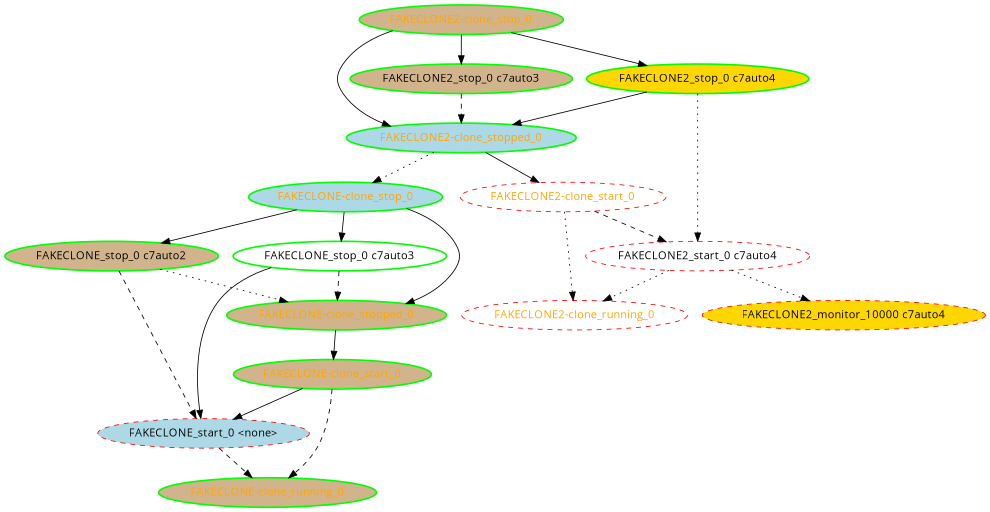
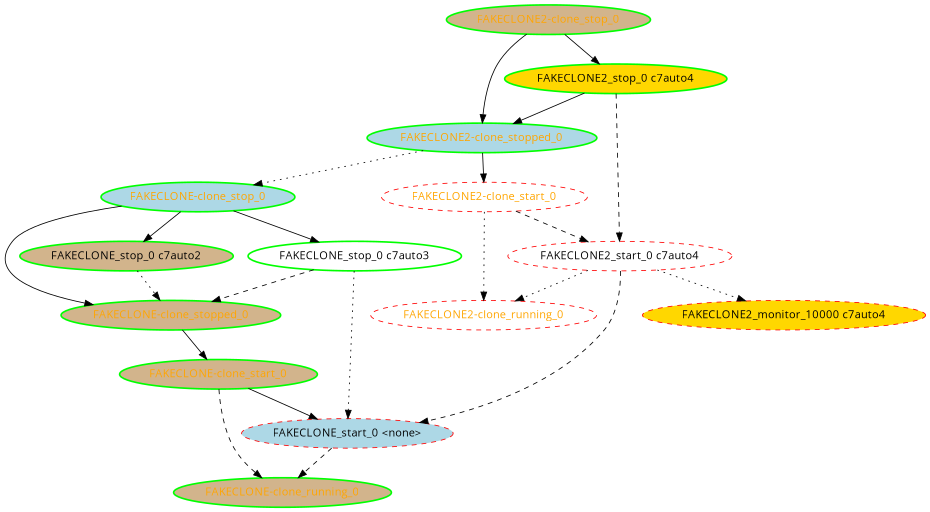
node "FAKECLONE2_stop_0 c7auto3": removed
edge "FAKECLONE2_stop_0 c7auto4" -> "FAKECLONE2_start_0 c7auto4": style dotted -> dashed
edge "FAKECLONE_stop_0 c7auto3" -> "FAKECLONE_start_0 <none>": style solid -> dotted
edge "FAKECLONE_stop_0 c7auto2" -> "FAKECLONE_start_0 <none>": now "FAKECLONE2_start_0 c7auto4" -> "FAKECLONE_start_0 <none>"
